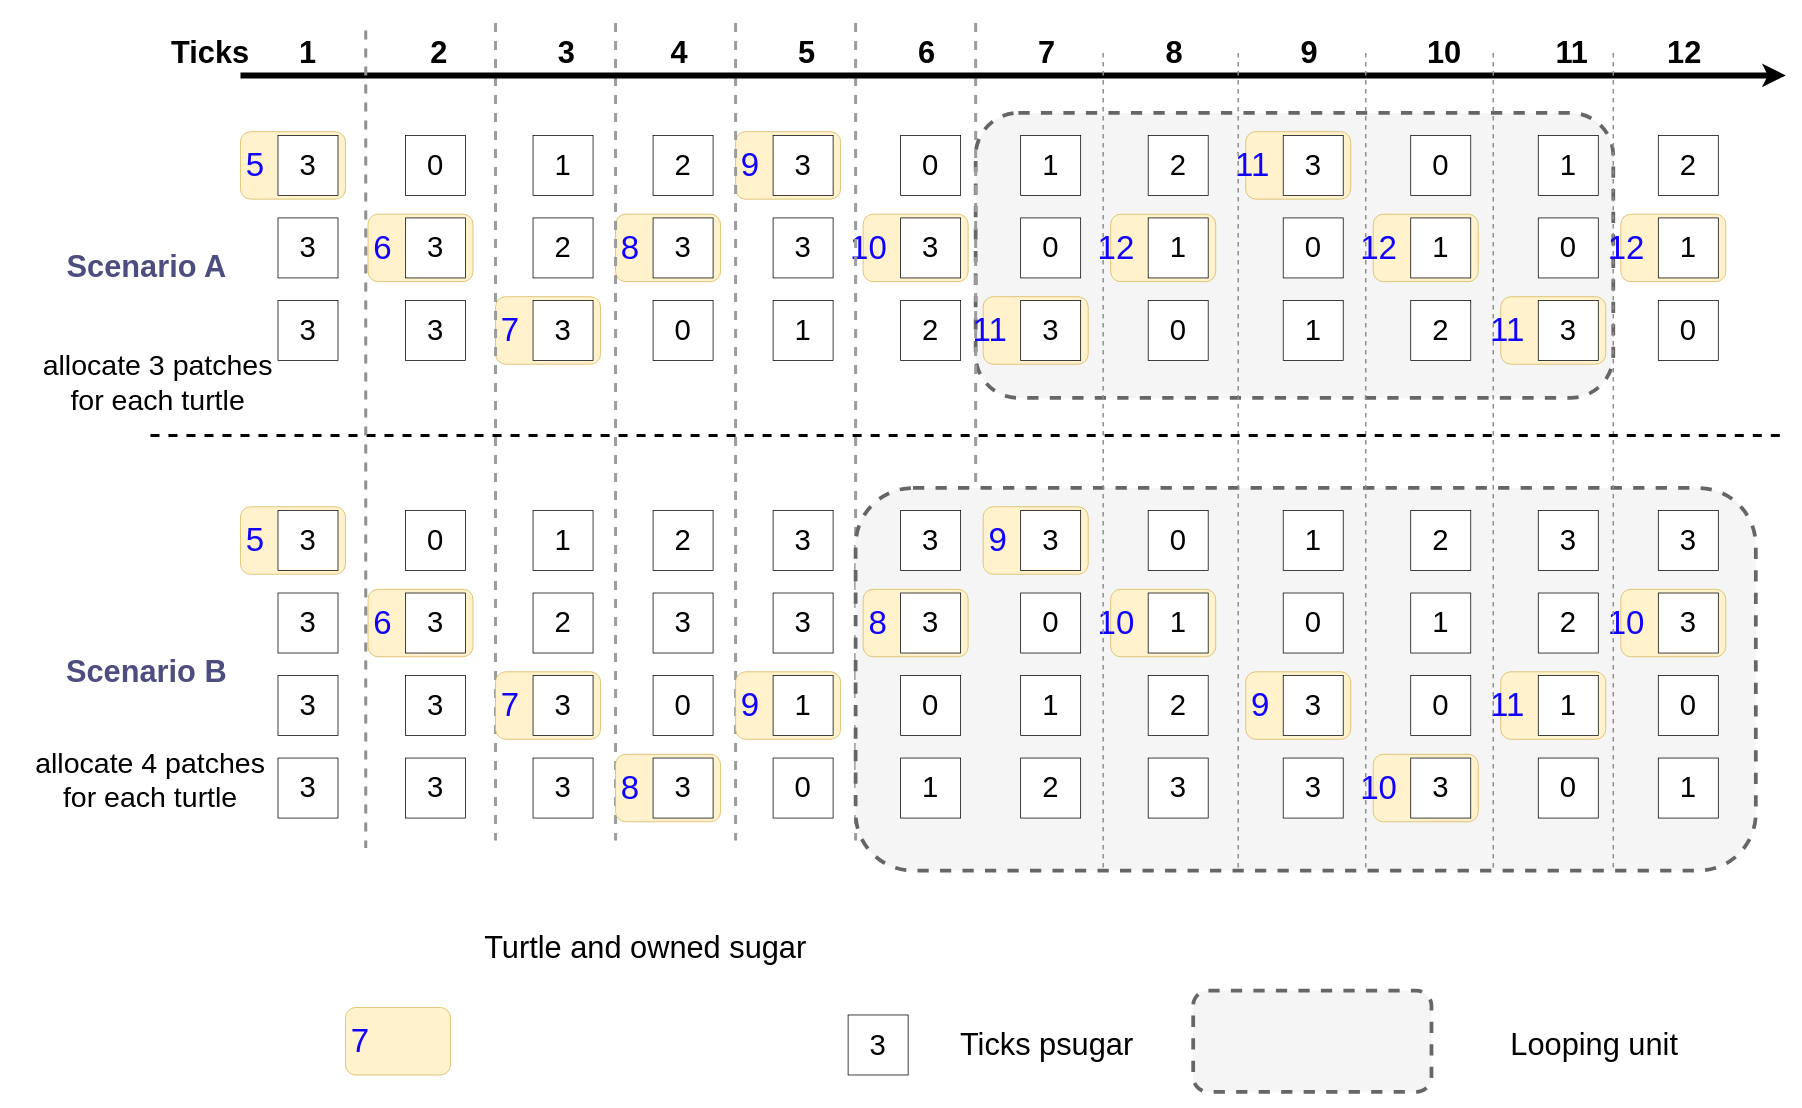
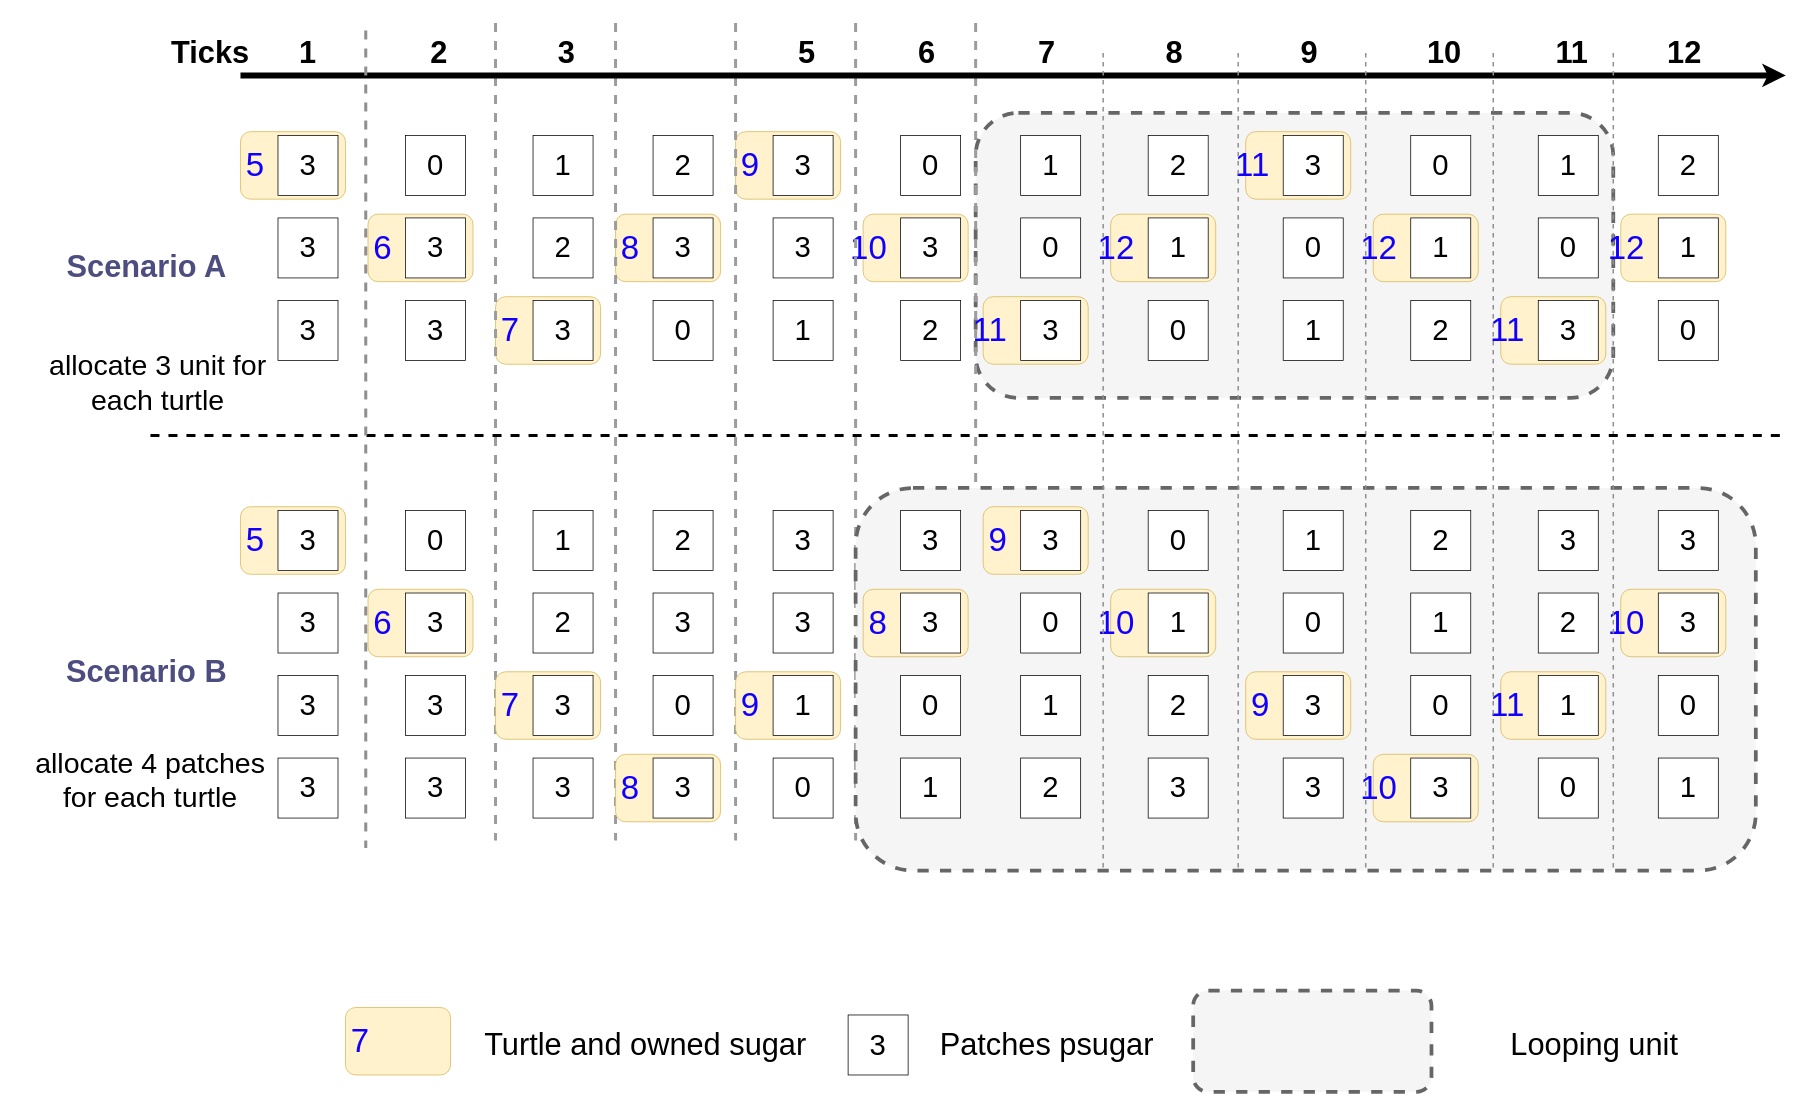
node "4": removed
node "allocate 3 patches for each turtle": label "allocate 3 patches for each turtle" -> "allocate 3 unit for each turtle"
node "Turtle and owned sugar": moved (645, 947) -> (645, 1045)
node "Ticks psugar": label "Ticks psugar" -> "Patches psugar"
